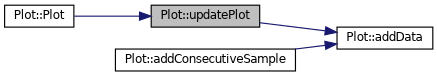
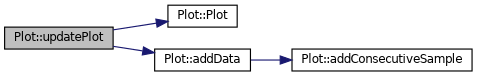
edge "Plot::Plot" -> "Plot::updatePlot": reversed
edge "Plot::addConsecutiveSample" -> "Plot::addData": reversed
